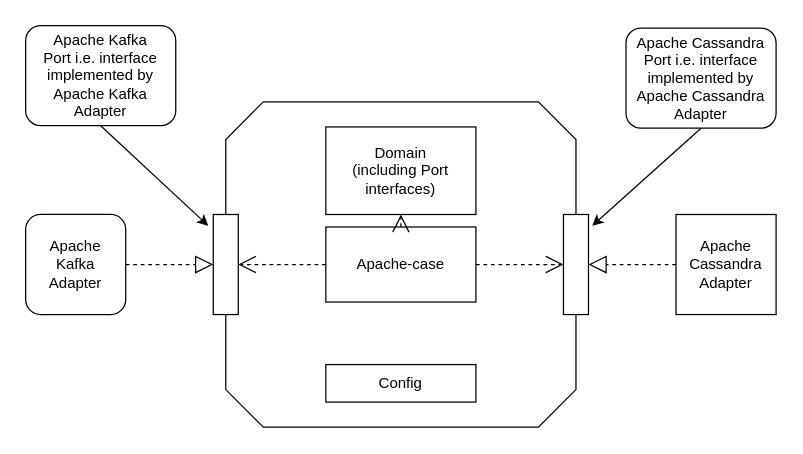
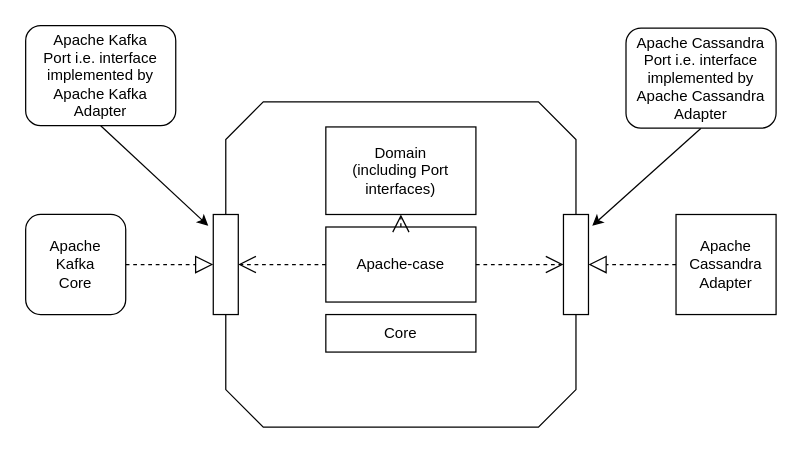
node "Apache Kafka Adapter": label "Apache Kafka Adapter" -> "Apache Kafka Core"
node "Core": added
node "Config": removed
